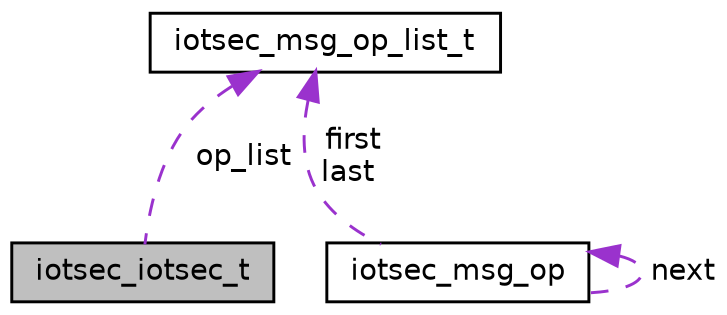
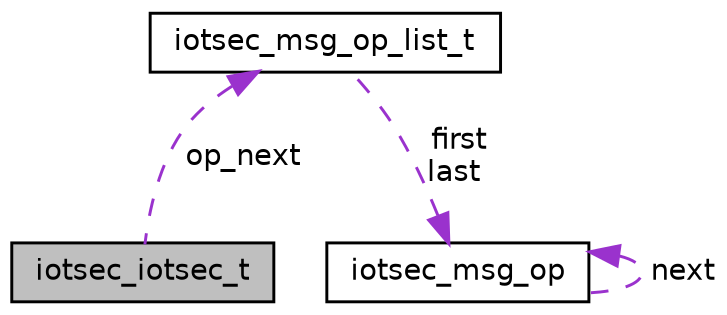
edge "iotsec_iotsec_t" -> "iotsec_msg_op_list_t": label " op_list" -> " op_next"
edge "iotsec_msg_op" -> "iotsec_msg_op_list_t": reversed
